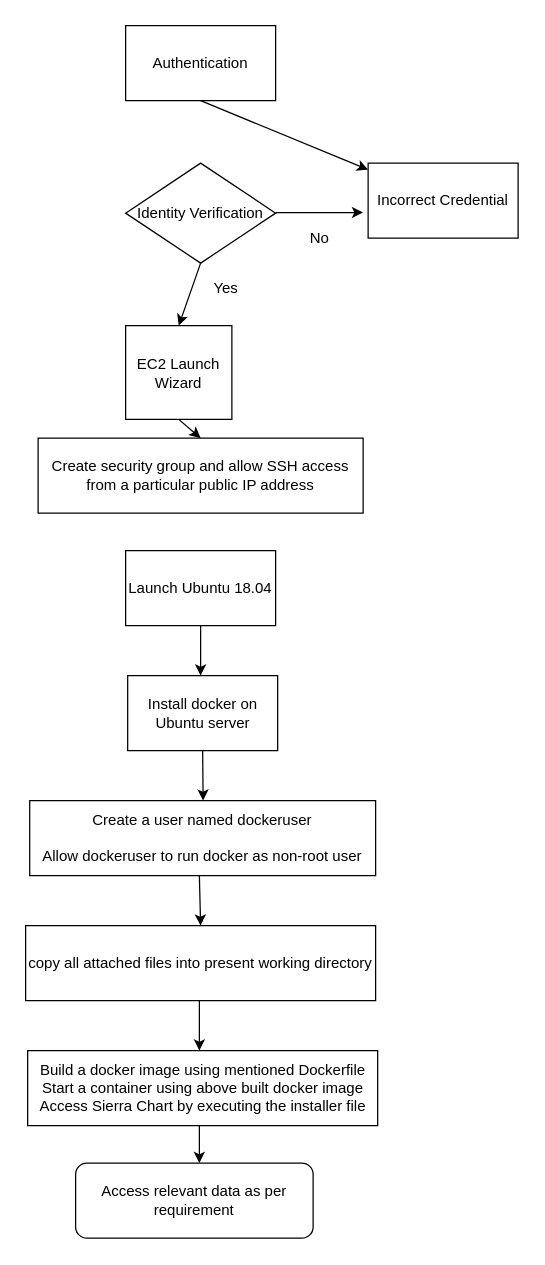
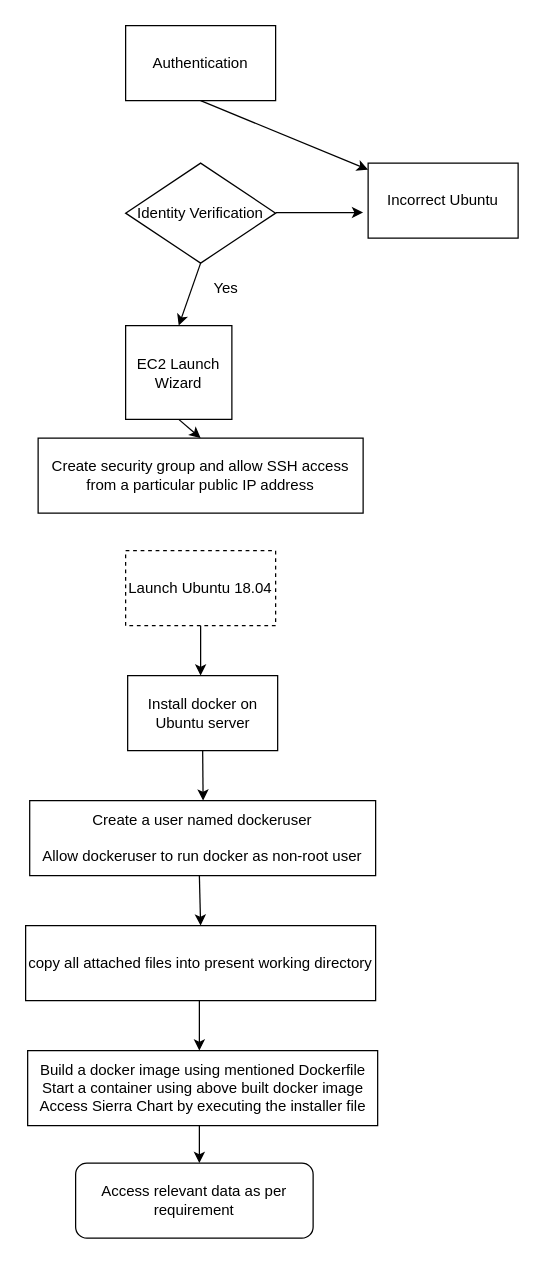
node "Incorrect Credential": label "Incorrect Credential" -> "Incorrect Ubuntu"
node "No": removed
node "Launch Ubuntu 18.04": style solid -> dashed
